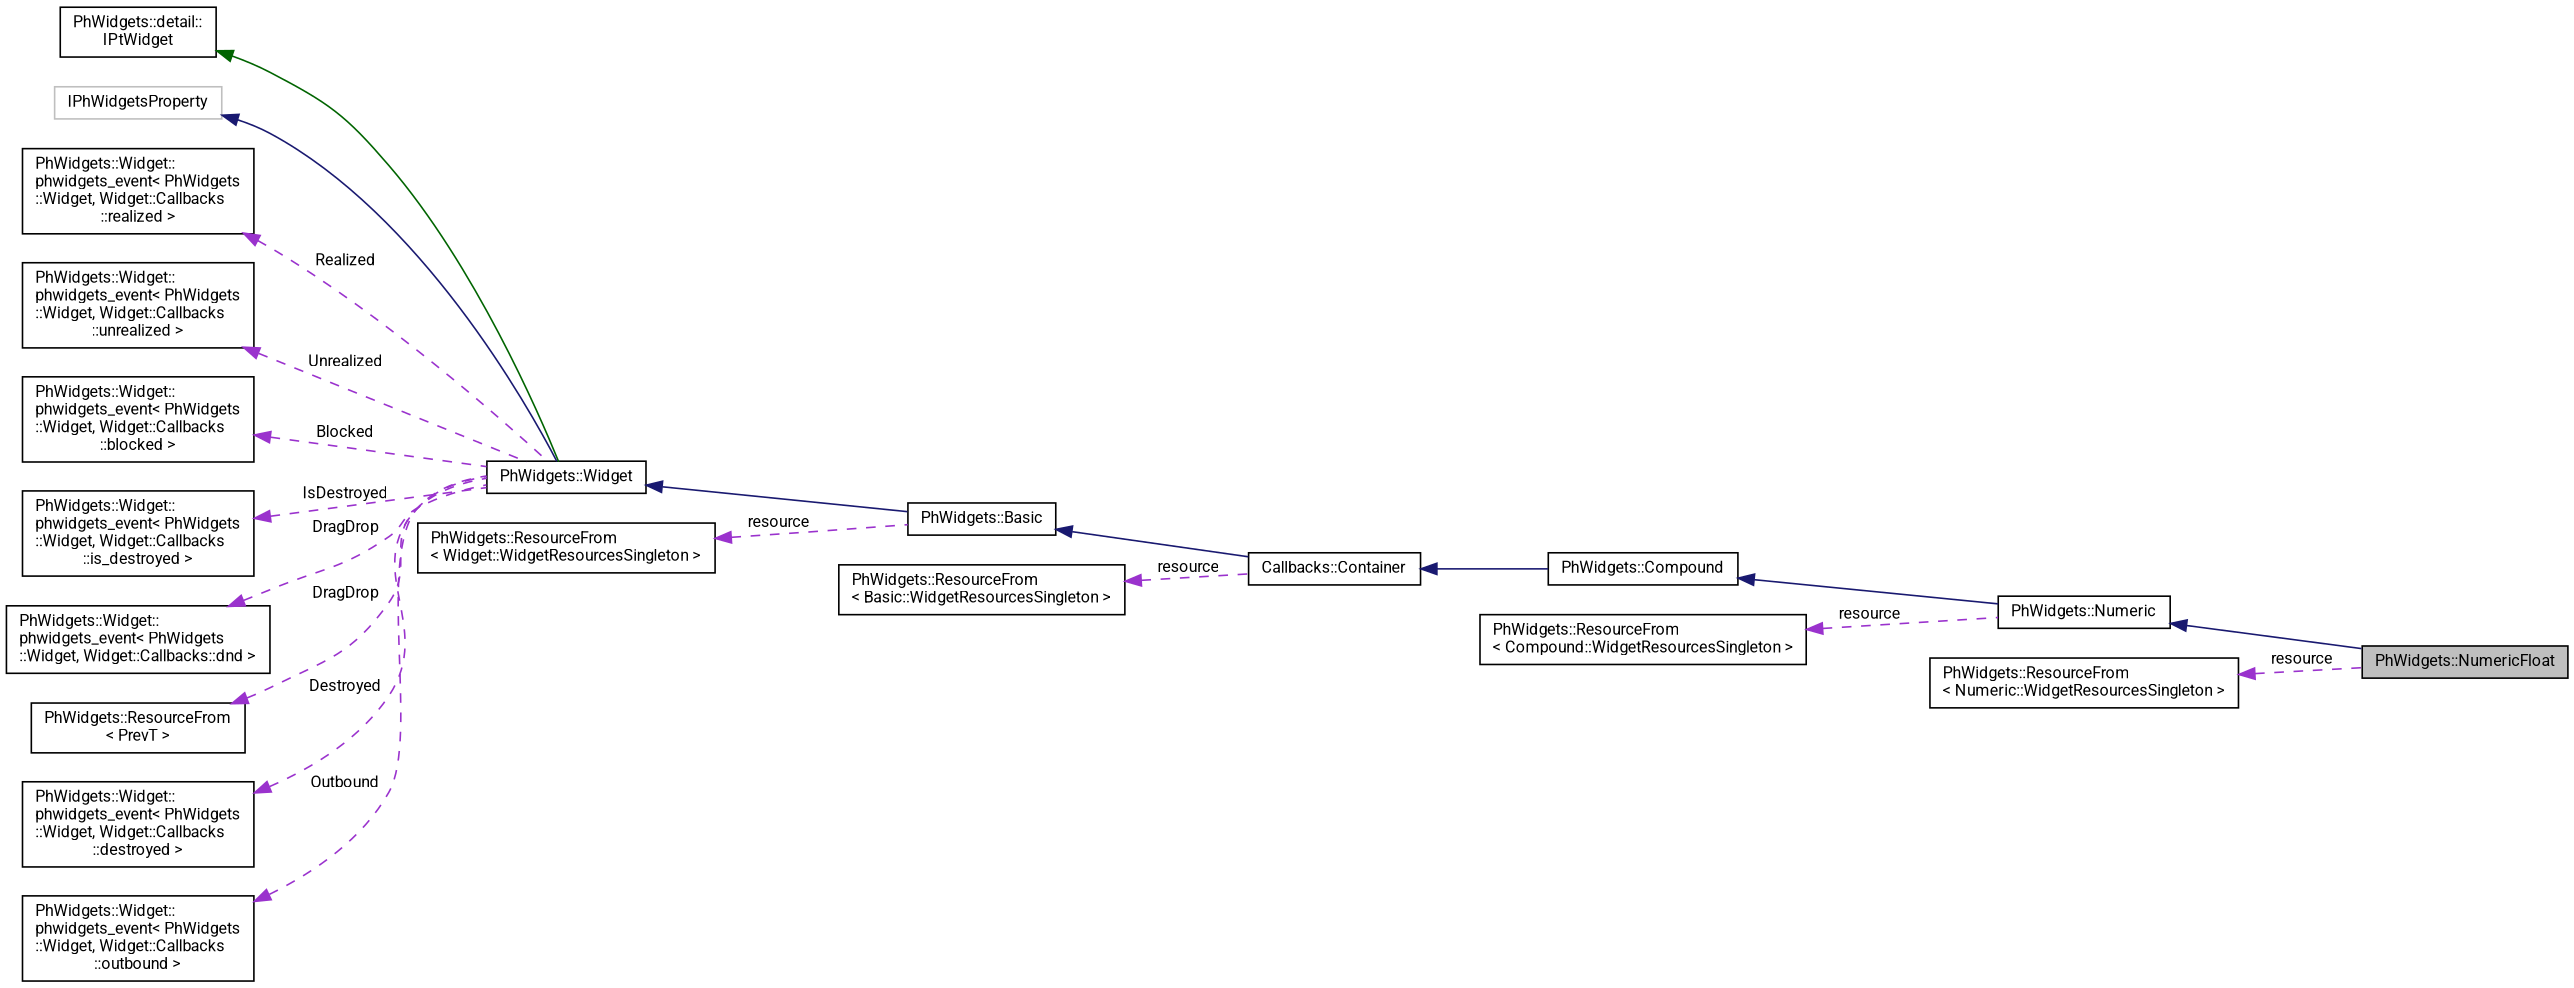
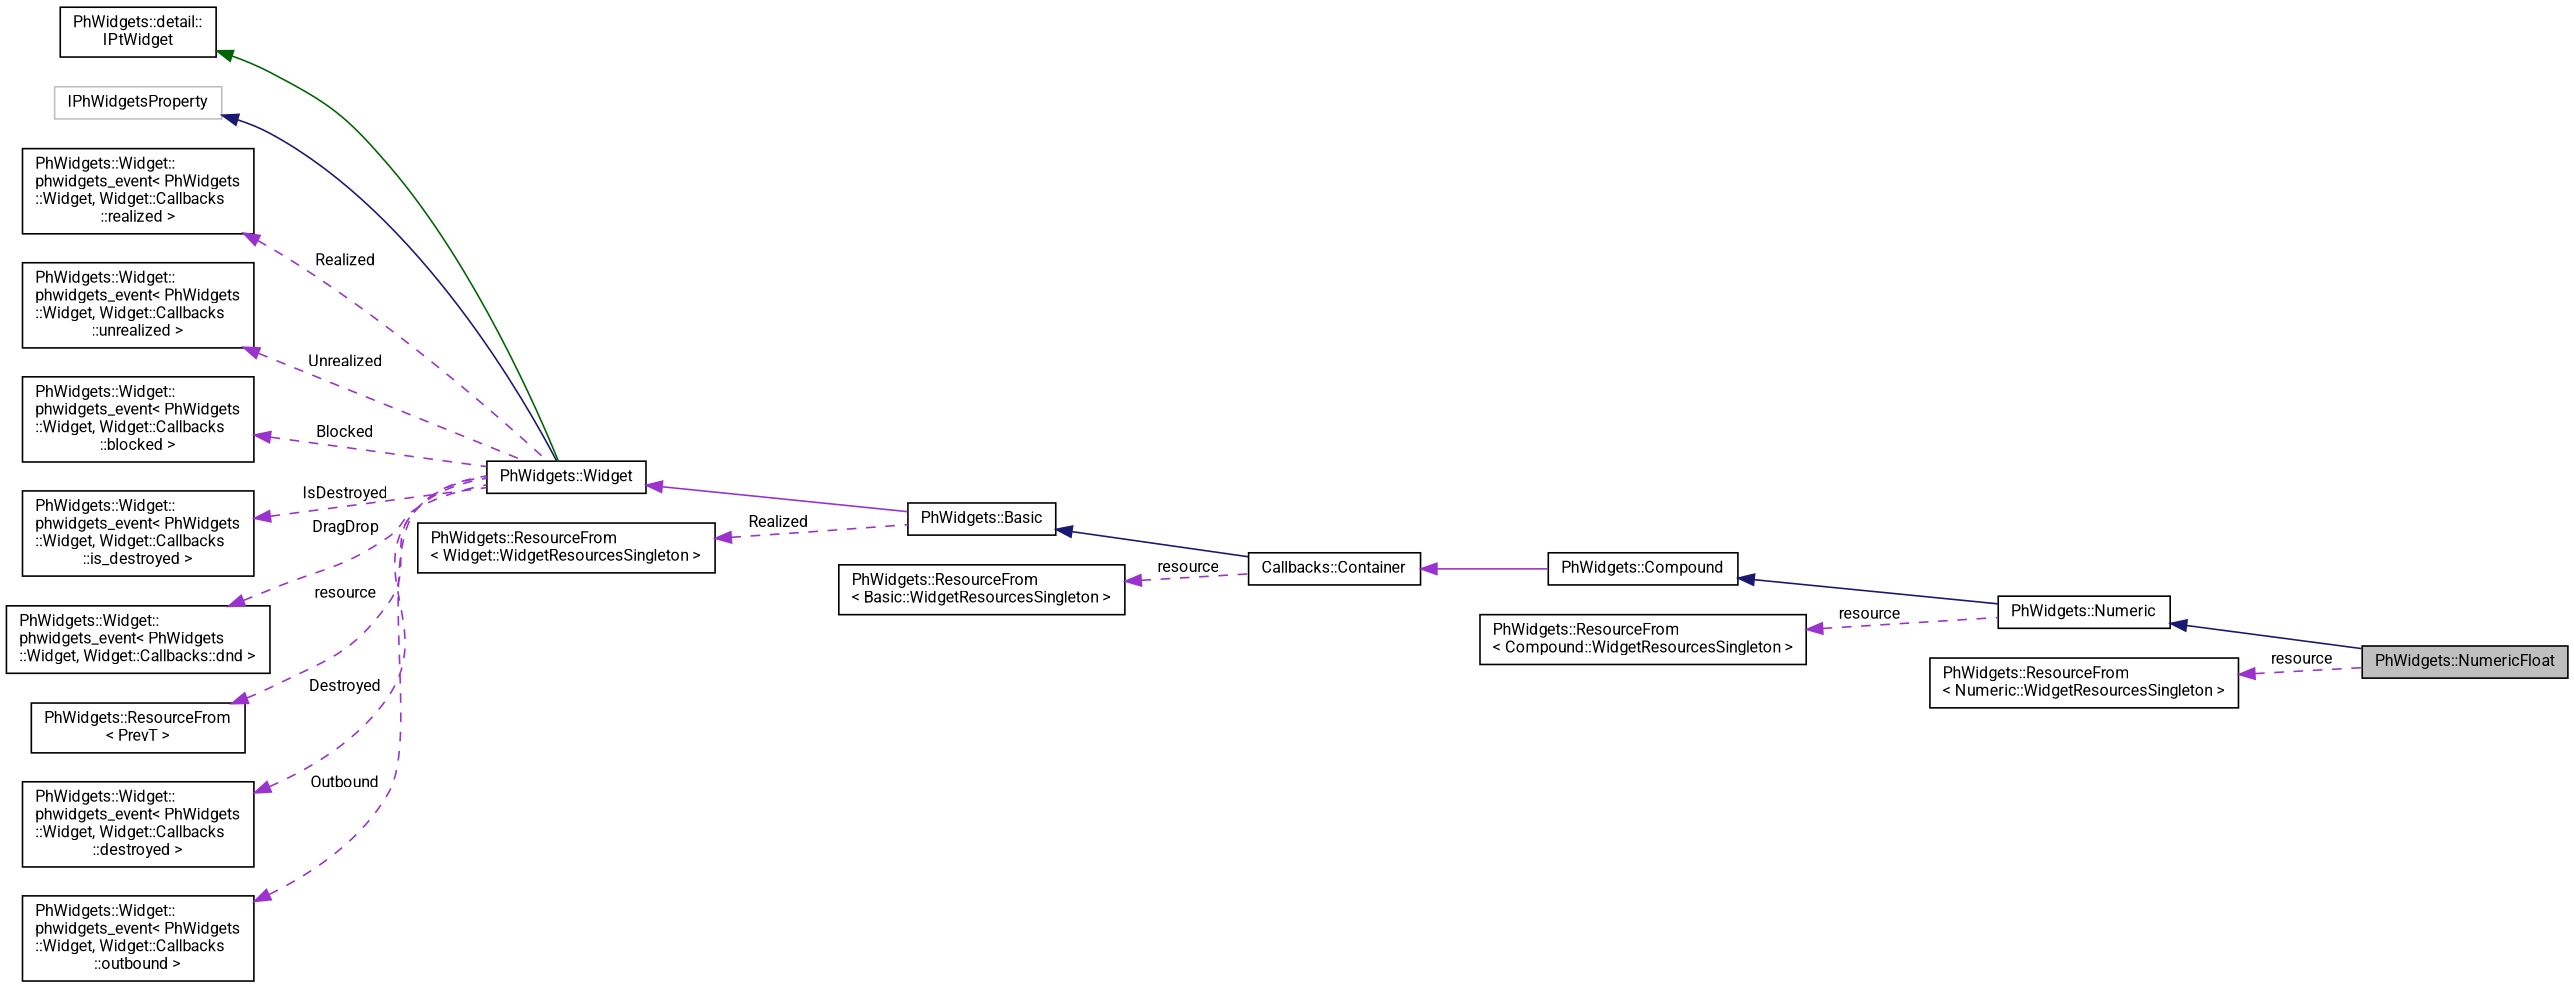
edge "PhWidgets::Basic" -> "PhWidgets::Widget": color midnightblue -> darkorchid3
edge "PhWidgets::Basic" -> "PhWidgets::ResourceFrom < Widget::WidgetResourcesSingleton >": label " resource" -> " Realized"
edge "PhWidgets::Compound" -> "Callbacks::Container": color midnightblue -> darkorchid3
edge "PhWidgets::Widget" -> "PhWidgets::ResourceFrom < PrevT >": label " DragDrop" -> " resource"
